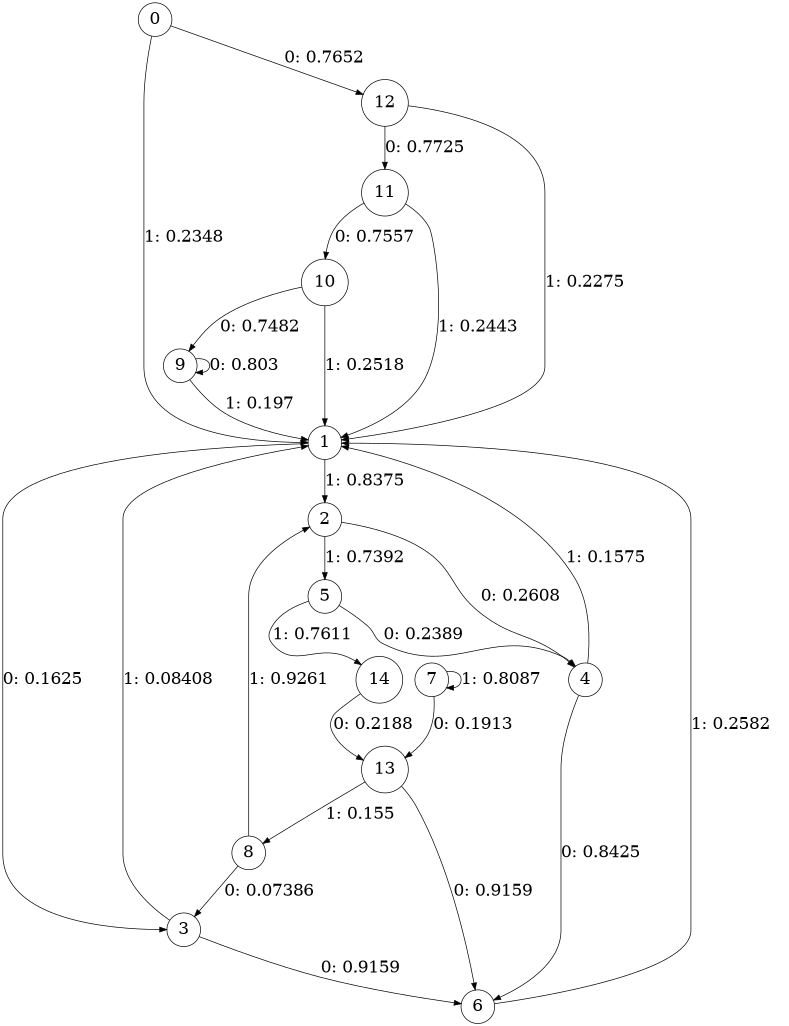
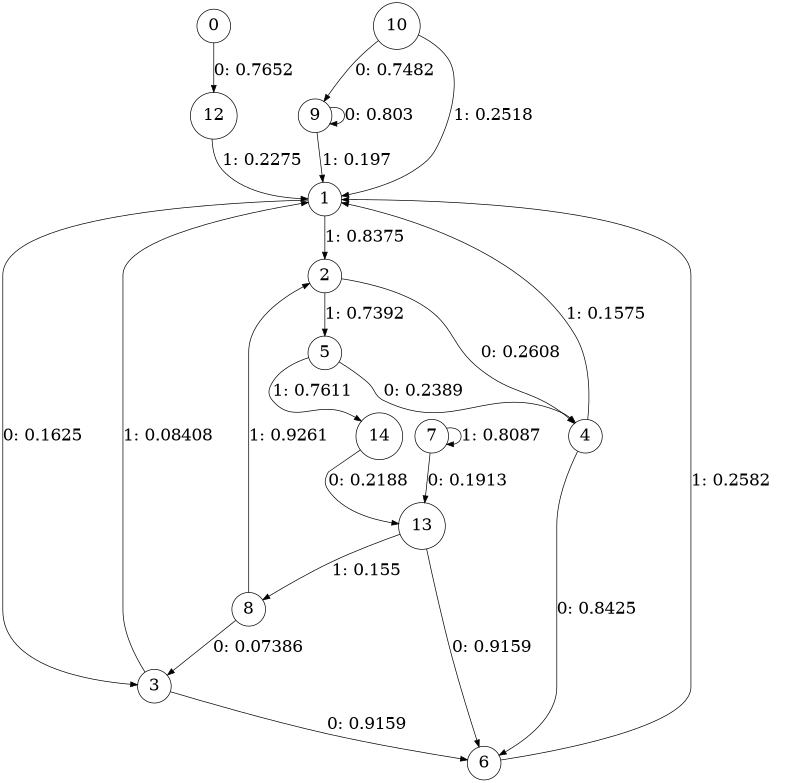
node "11": removed
edge "0" -> "1": removed, label "1: 0.2348"
